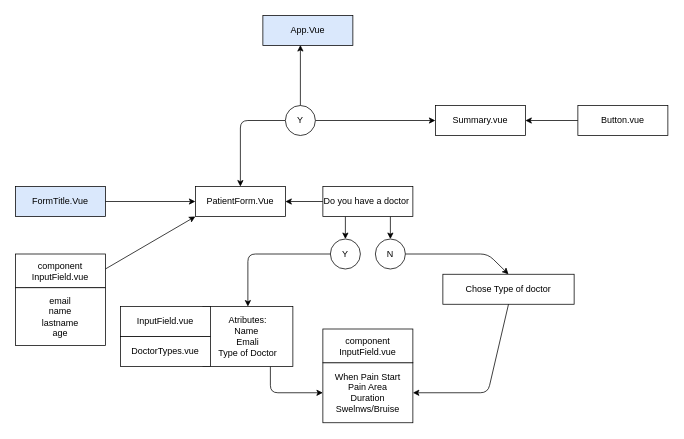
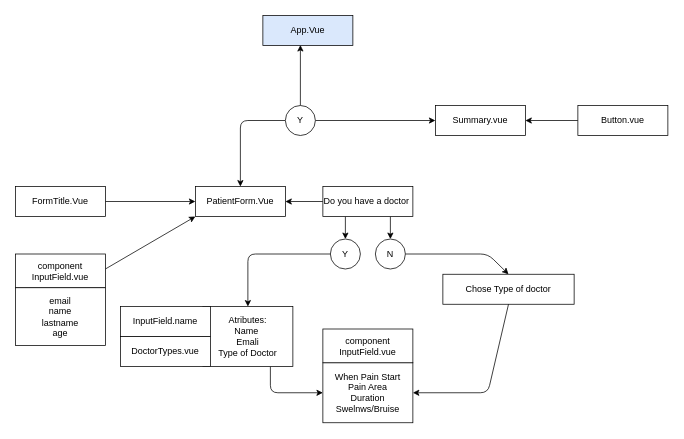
node "FormTitle.Vue": fillcolor #dae8fc -> #ffffff
node "InputField.vue": label "InputField.vue" -> "InputField.name"
